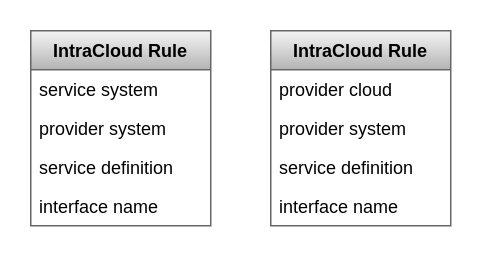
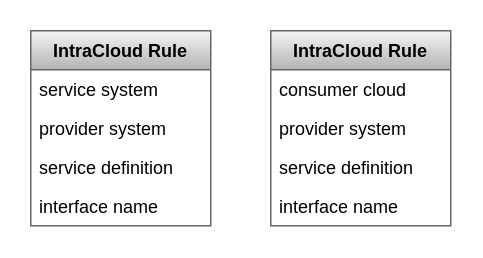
node "provider cloud": label "provider cloud" -> "consumer cloud"
